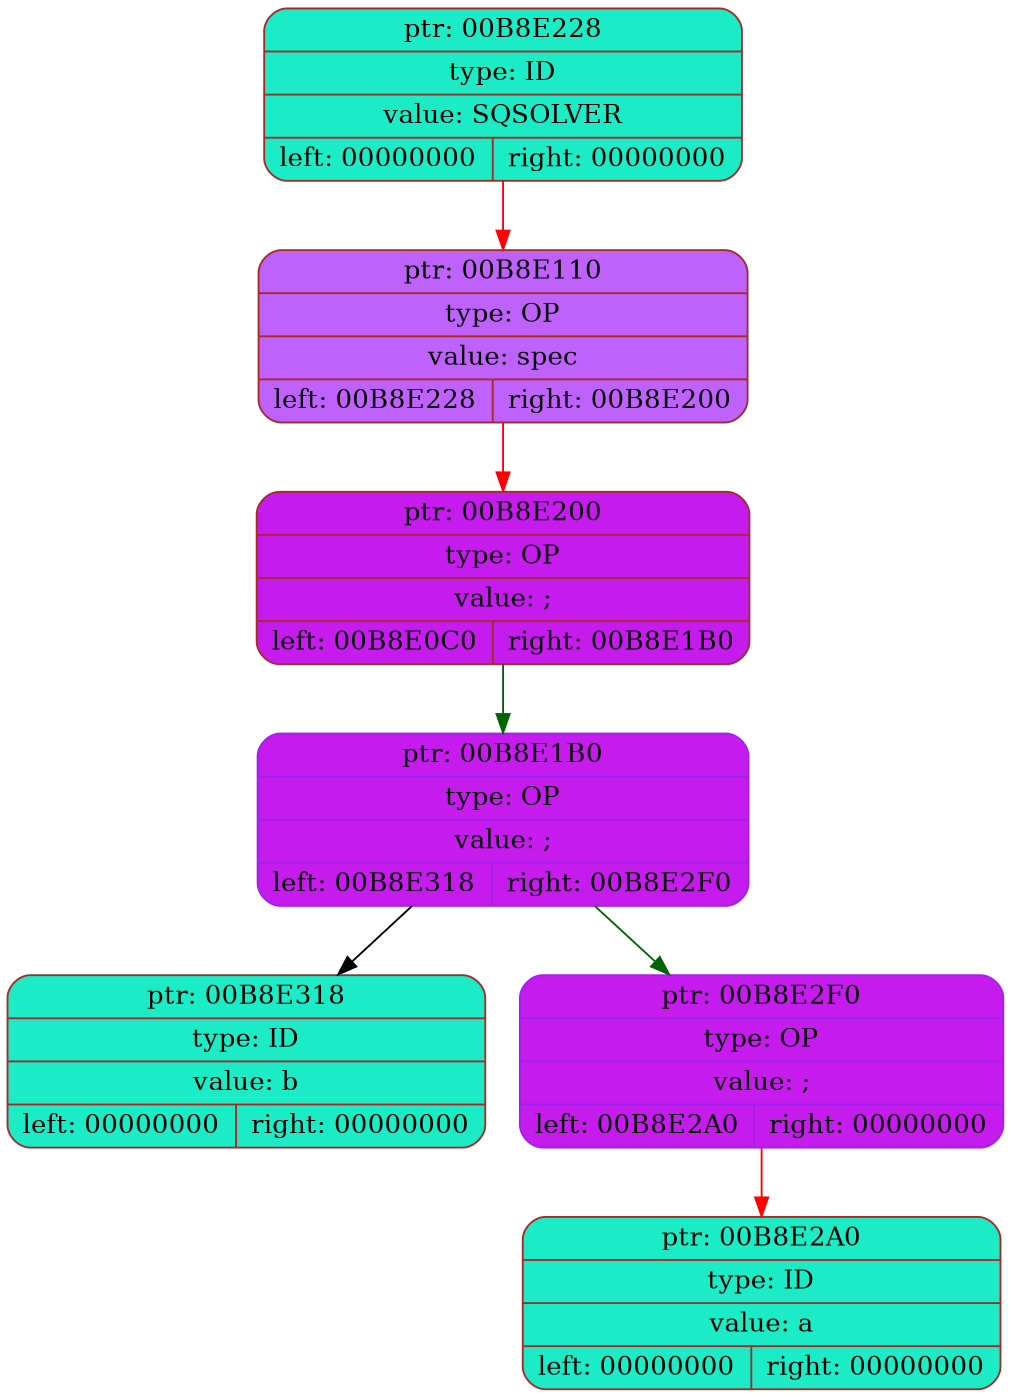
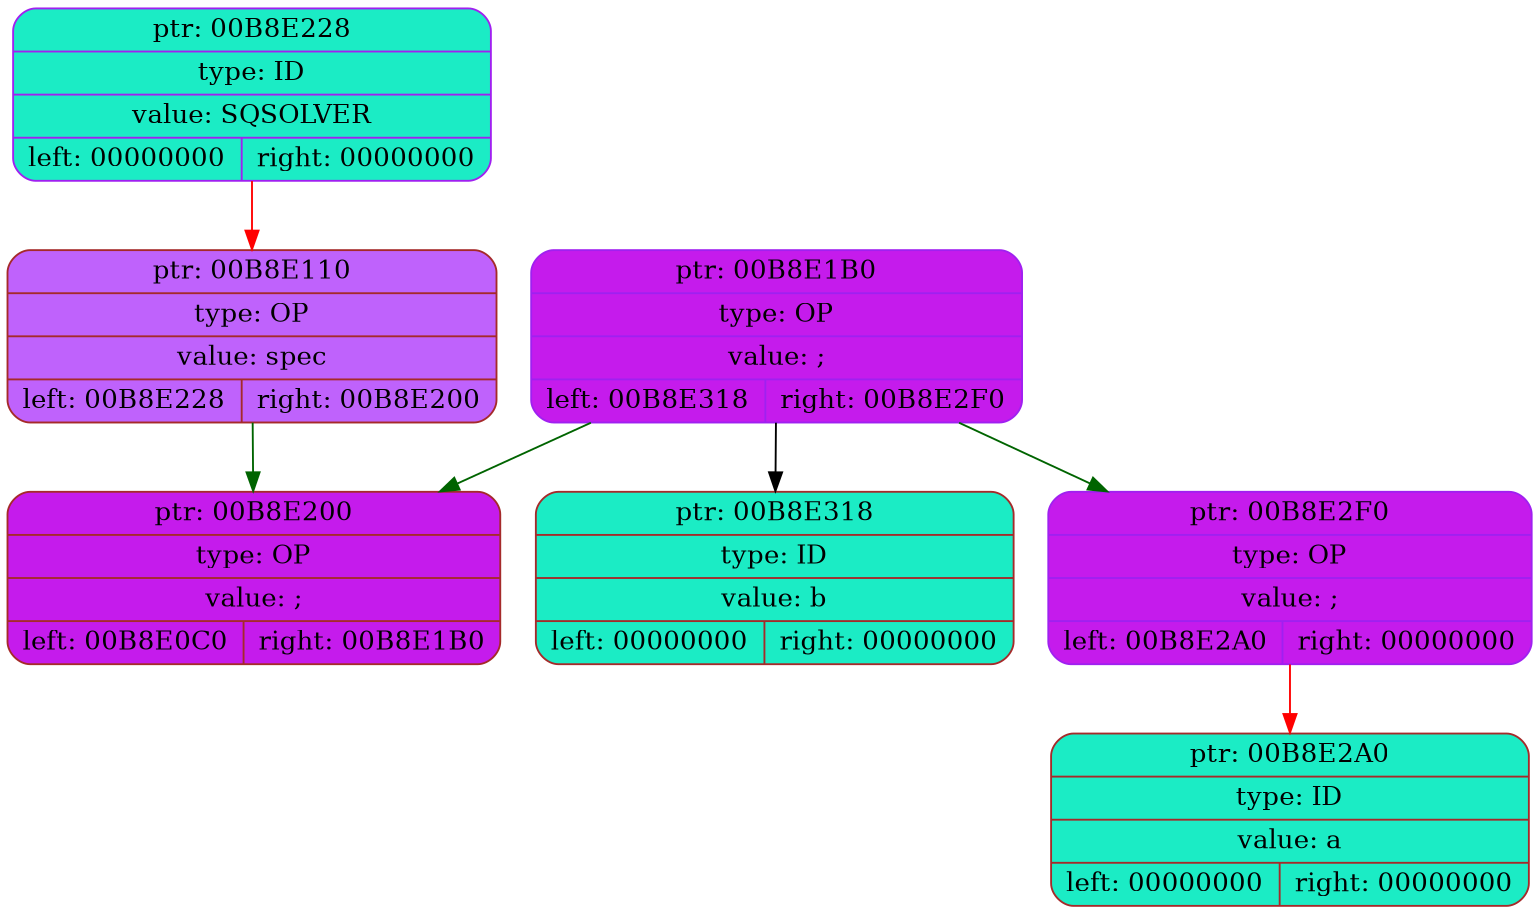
node "ptr: 00B8E228": color brown -> purple
edge "ptr: 00B8E110" -> "ptr: 00B8E200": color red -> darkgreen
edge "ptr: 00B8E200" -> "ptr: 00B8E1B0": reversed
